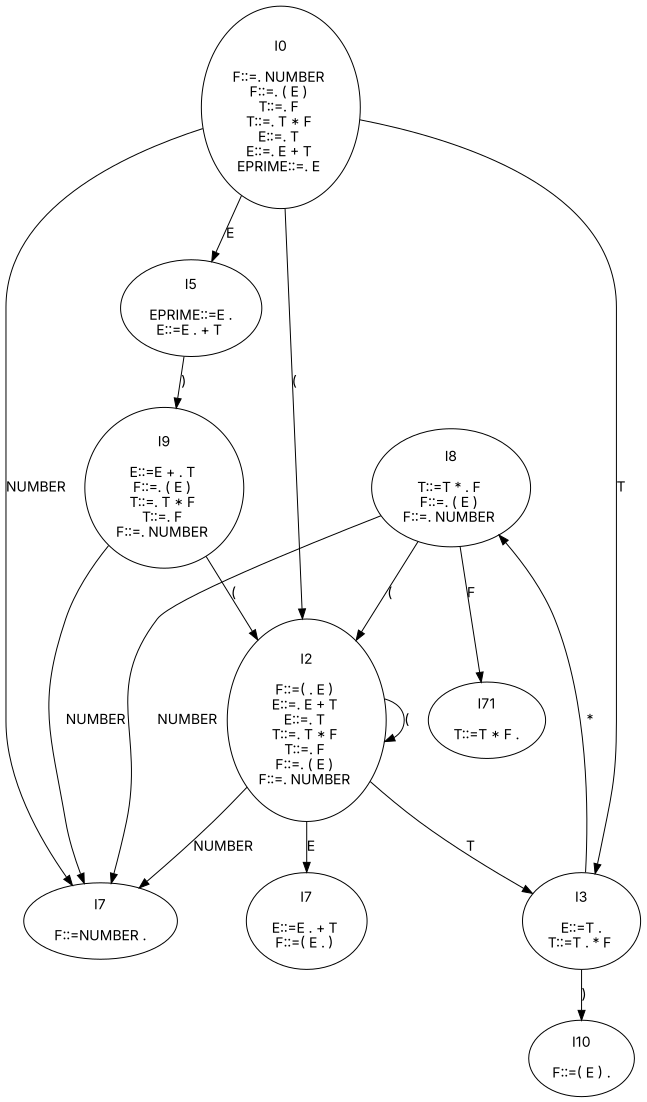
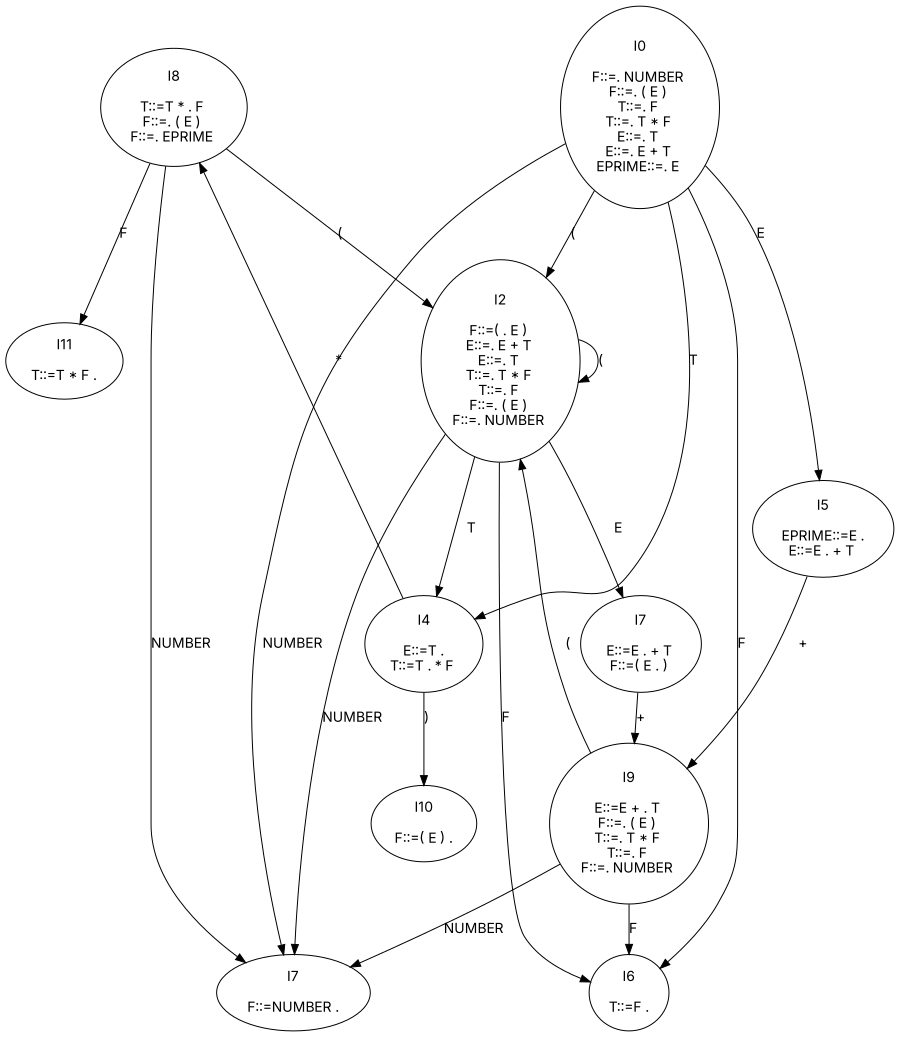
edge "I5 EPRIME::=E . E::=E . + T" -> "I9 E::=E + . T F::=. ( E ) T::=. T * F T::=. F F::=. NUMBER": label ")" -> "+"
node "I8 T::=T * . F F::=. ( E ) F::=. NUMBER": label "I8 T::=T * . F F::=. ( E ) F::=. NUMBER" -> "I8 T::=T * . F F::=. ( E ) F::=. EPRIME"
edge "I7 E::=E . + T F::=( E . )" -> "I9 E::=E + . T F::=. ( E ) T::=. T * F T::=. F F::=. NUMBER": added, label "+"
node "I71 T::=T * F .": label "I71 T::=T * F ." -> "I11 T::=T * F ."
node "I3 E::=T . T::=T . * F": label "I3 E::=T . T::=T . * F" -> "I4 E::=T . T::=T . * F"
node "I6 T::=F .": added
